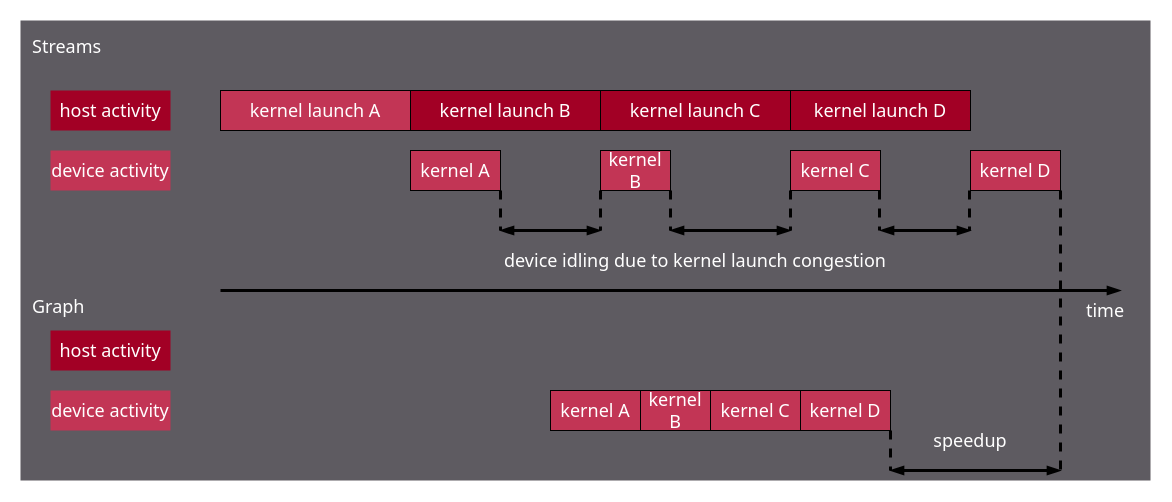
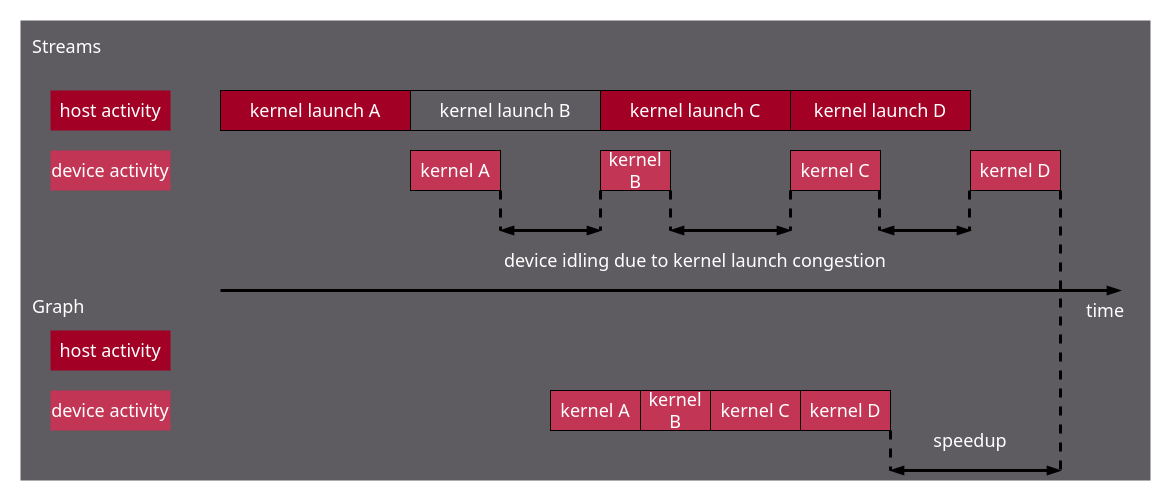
node "kernel launch A": fillcolor #c23555 -> #a20025
node "kernel launch B": fillcolor #a20025 -> #5e5b61
